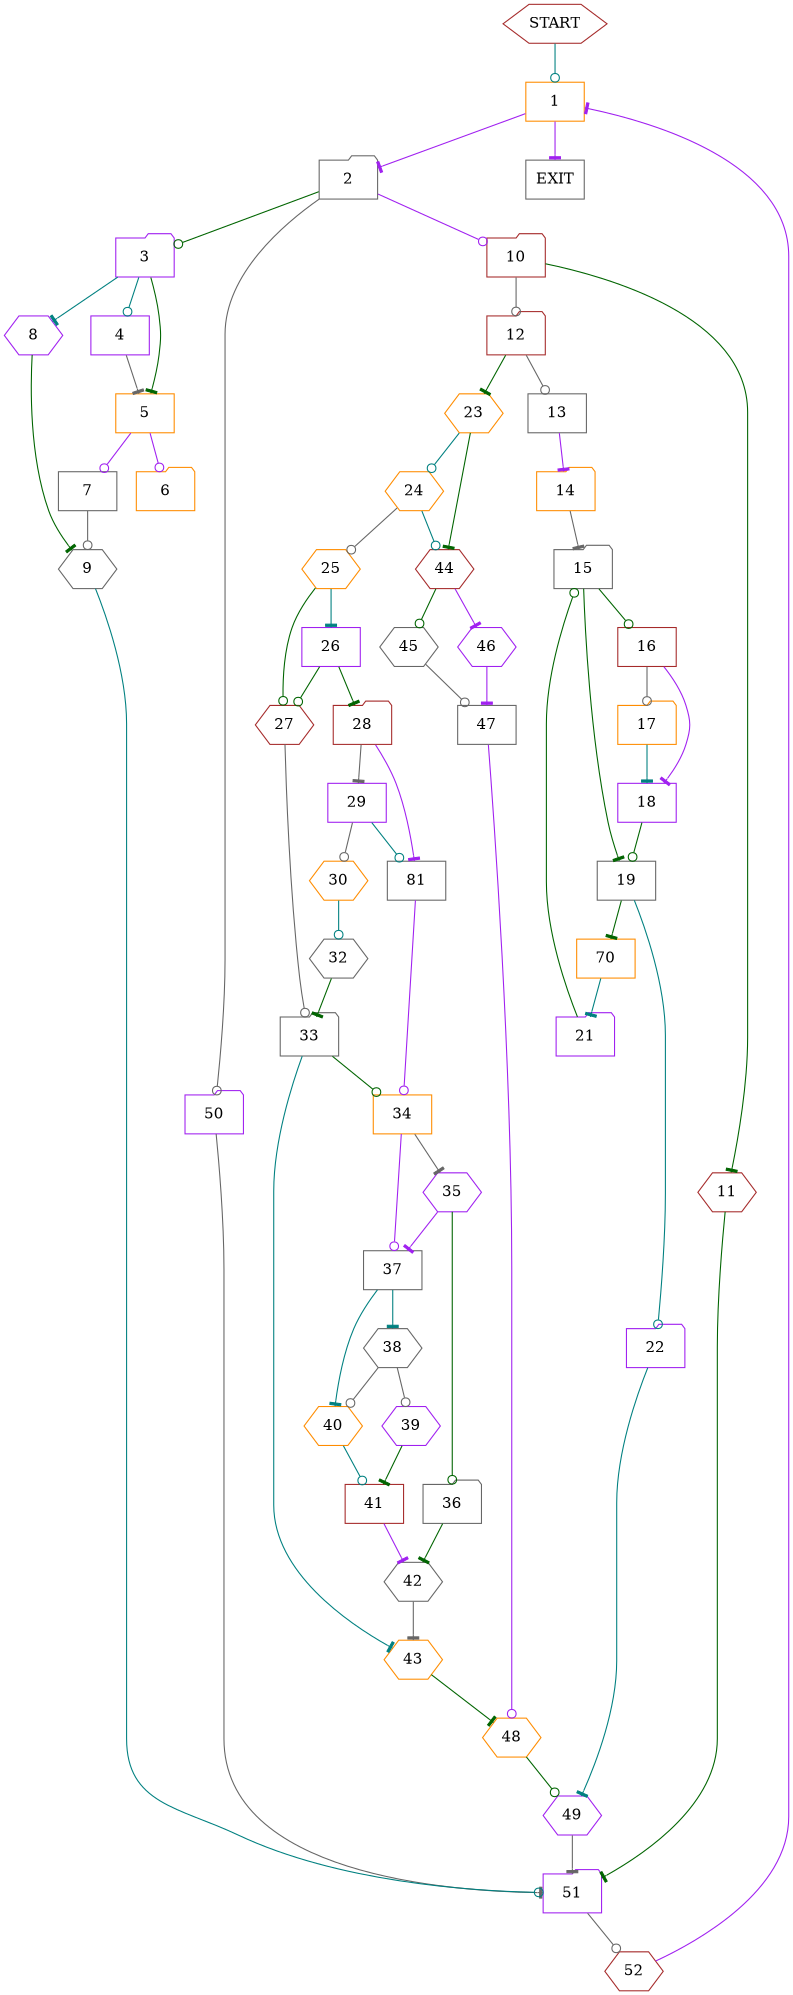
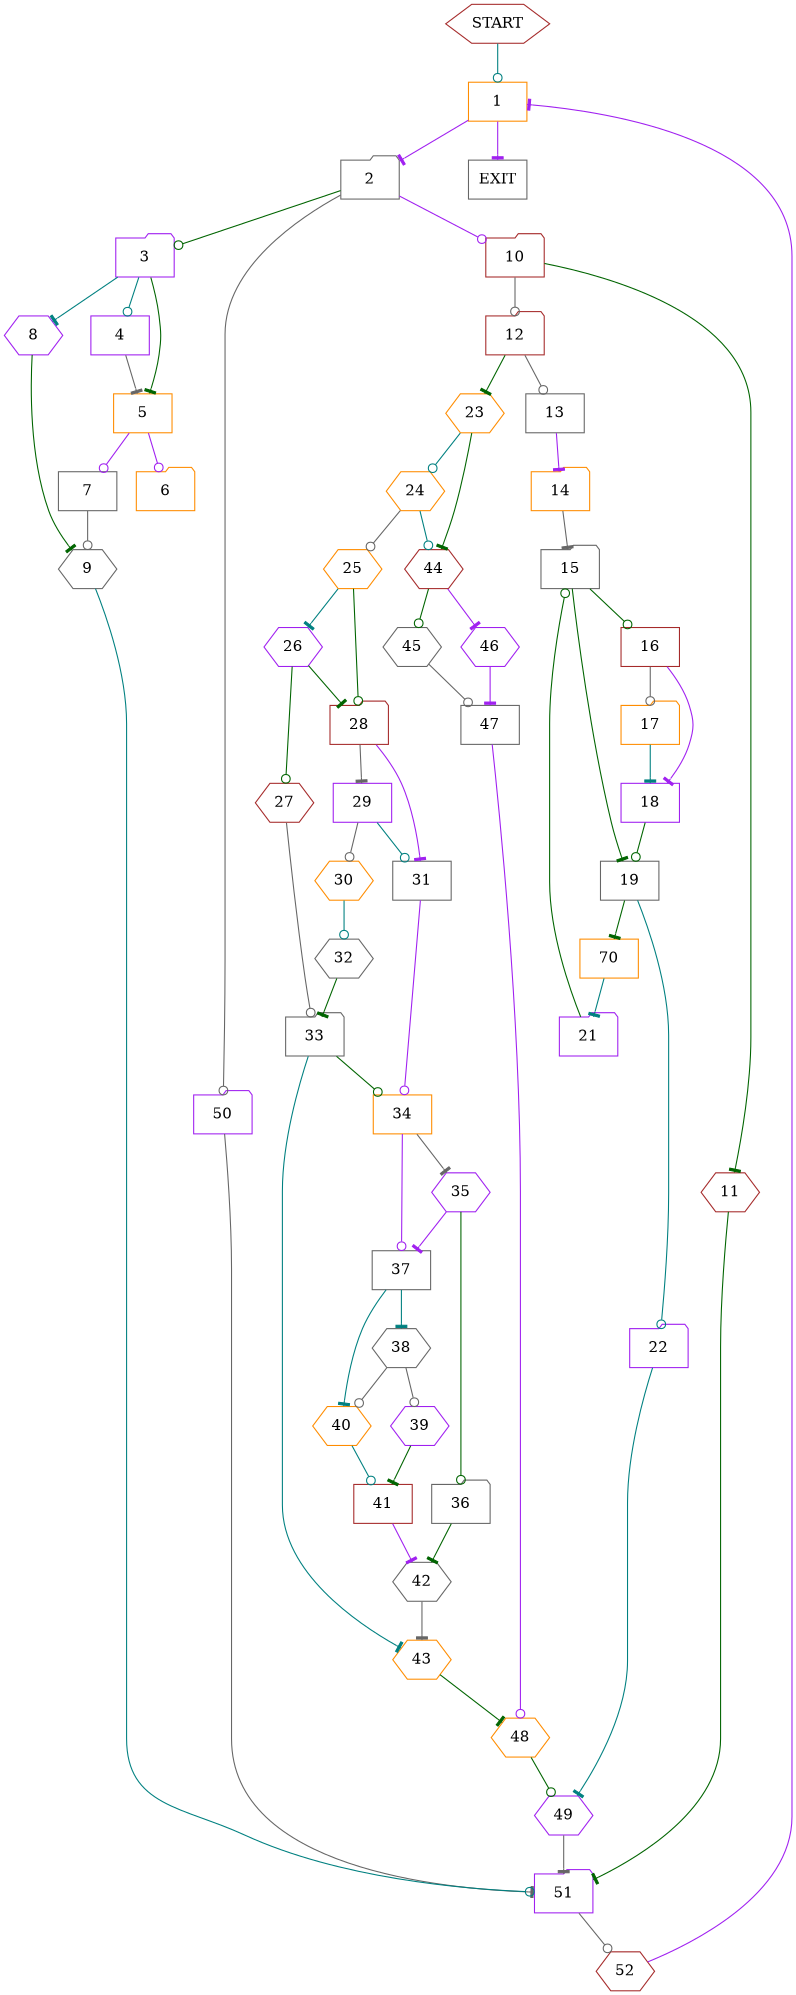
edge "25" -> "27": now "25" -> "28"
node "26": shape box -> hexagon
node "81": label "81" -> "31"
